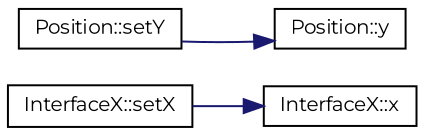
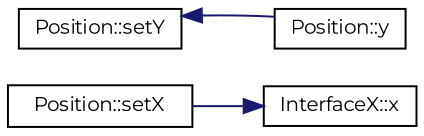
edge "Position::setY" -> "Position::y": reversed
node "InterfaceX::setX": label "InterfaceX::setX" -> "Position::setX"
